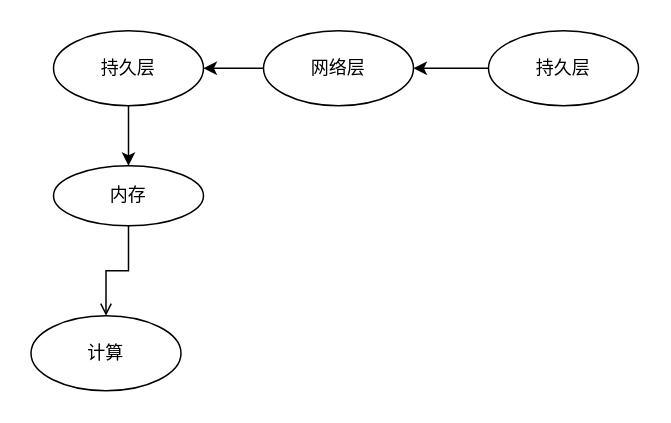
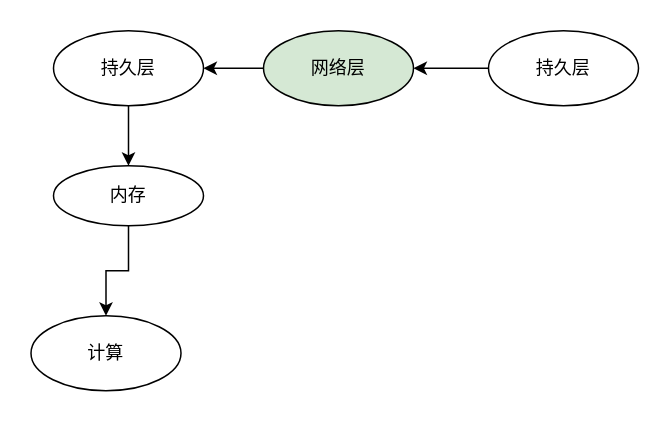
node "网络层": fillcolor #ffffff -> #d5e8d4
edge "内存" -> "计算": arrowhead open -> classic
